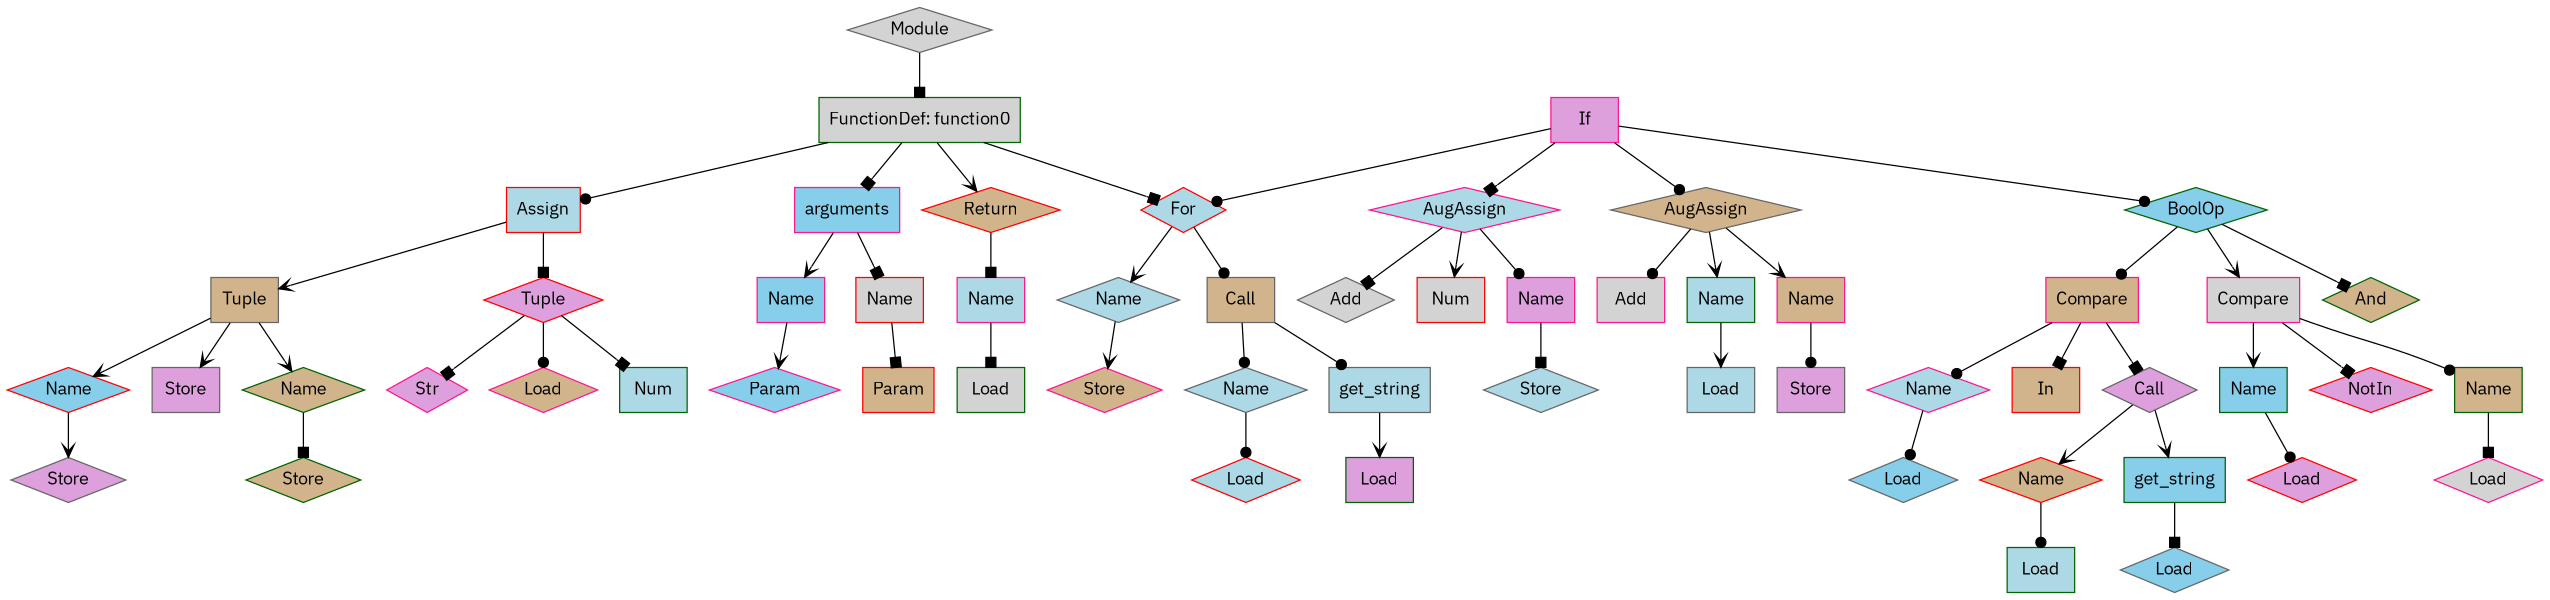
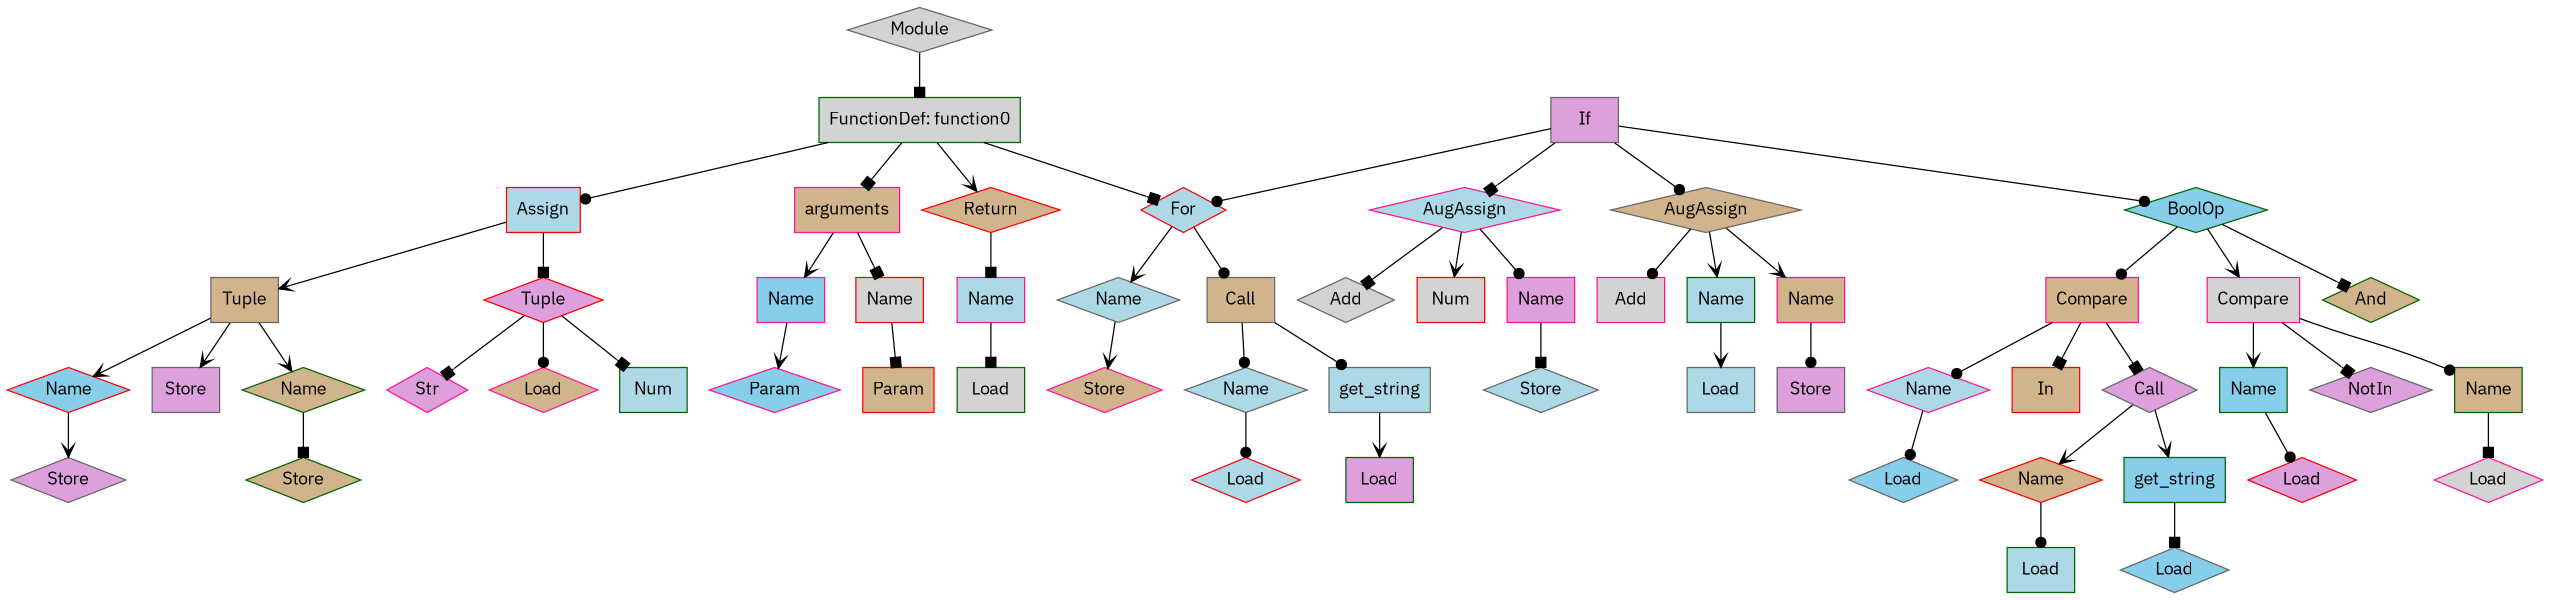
node "If": color deeppink -> gray40
node "arguments": fillcolor skyblue -> tan
node "NotIn": color red -> gray40
